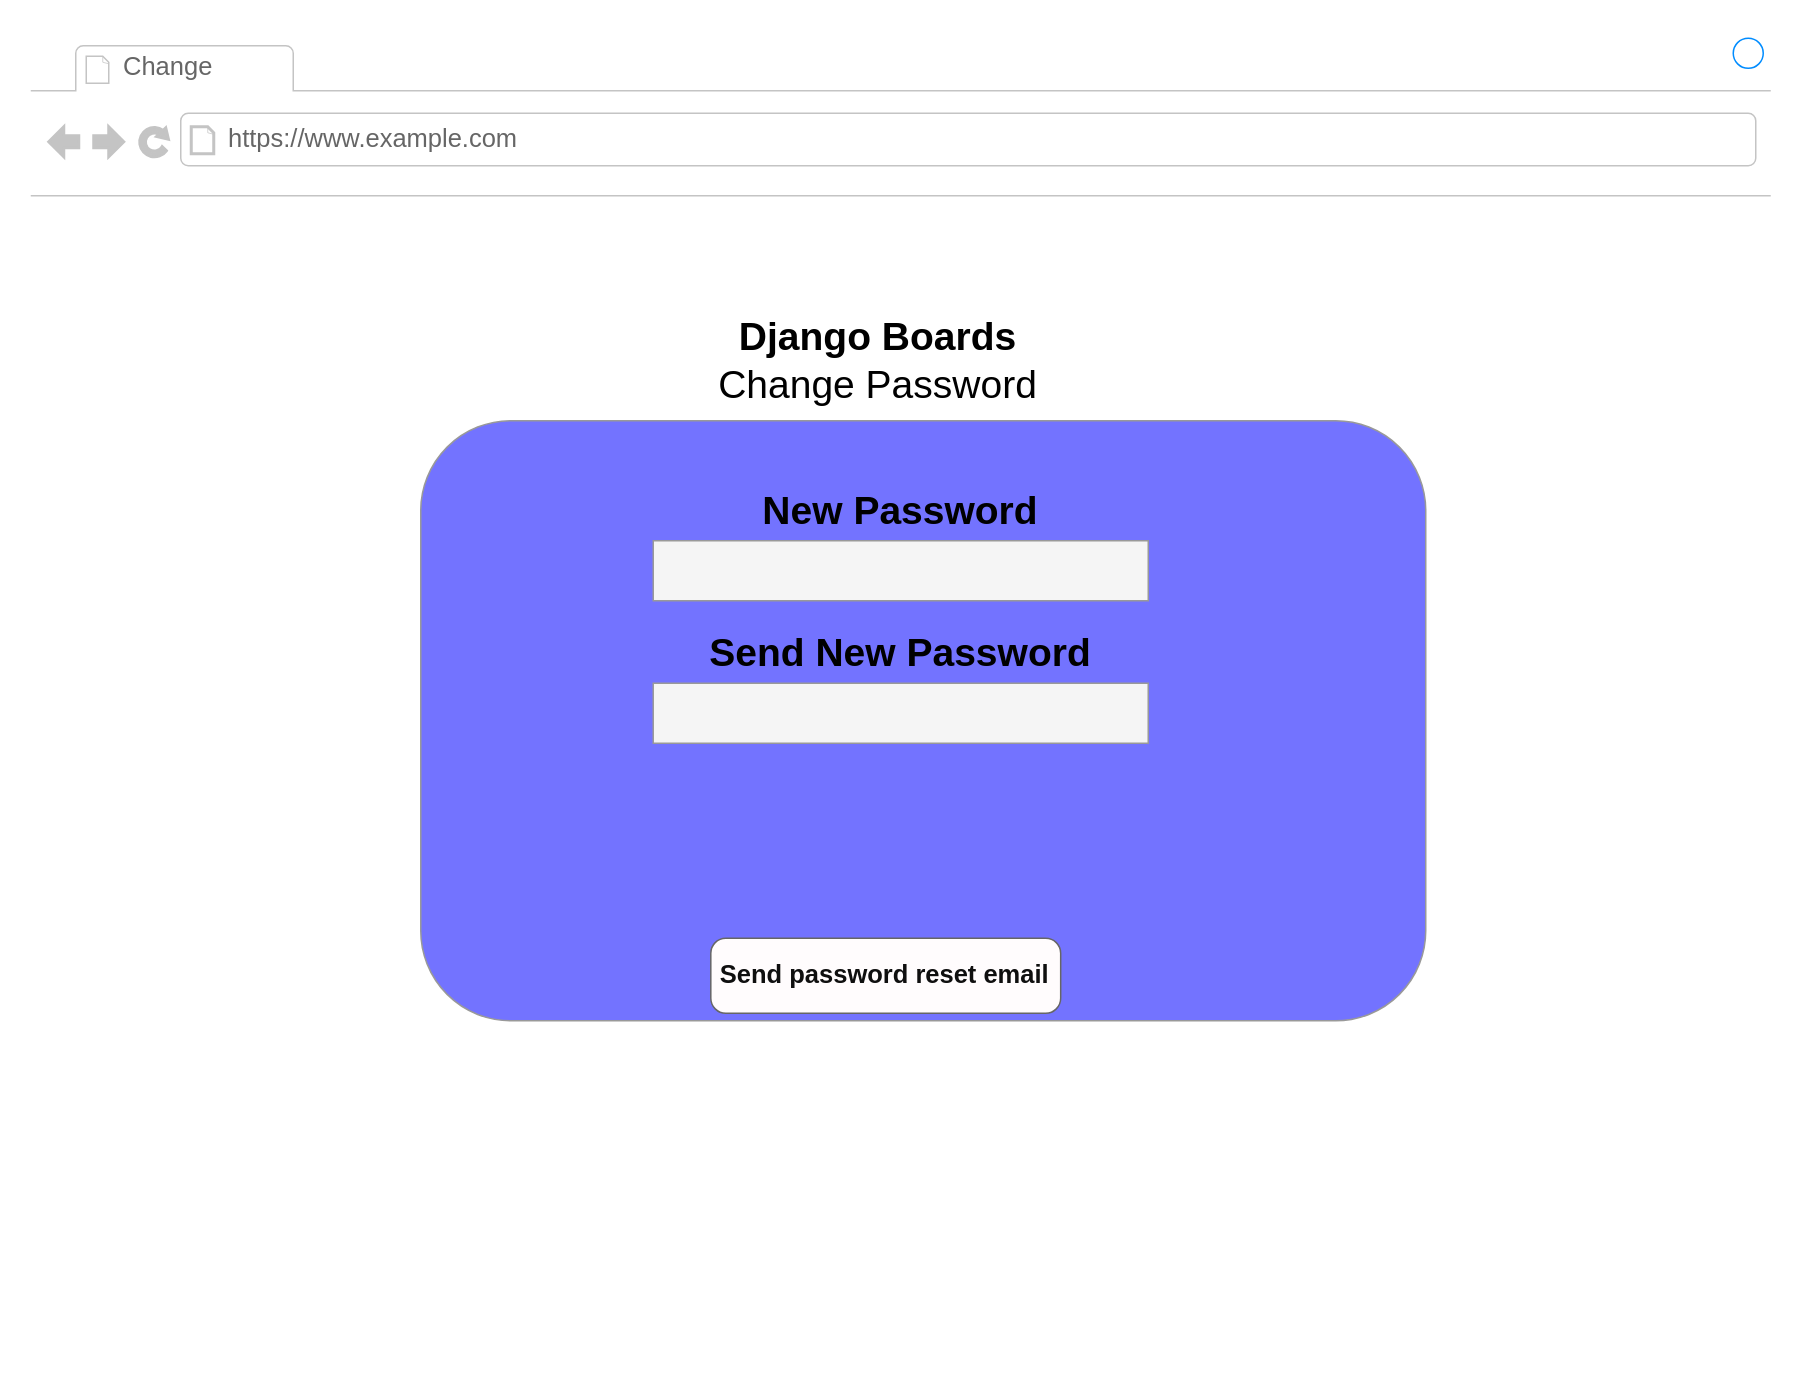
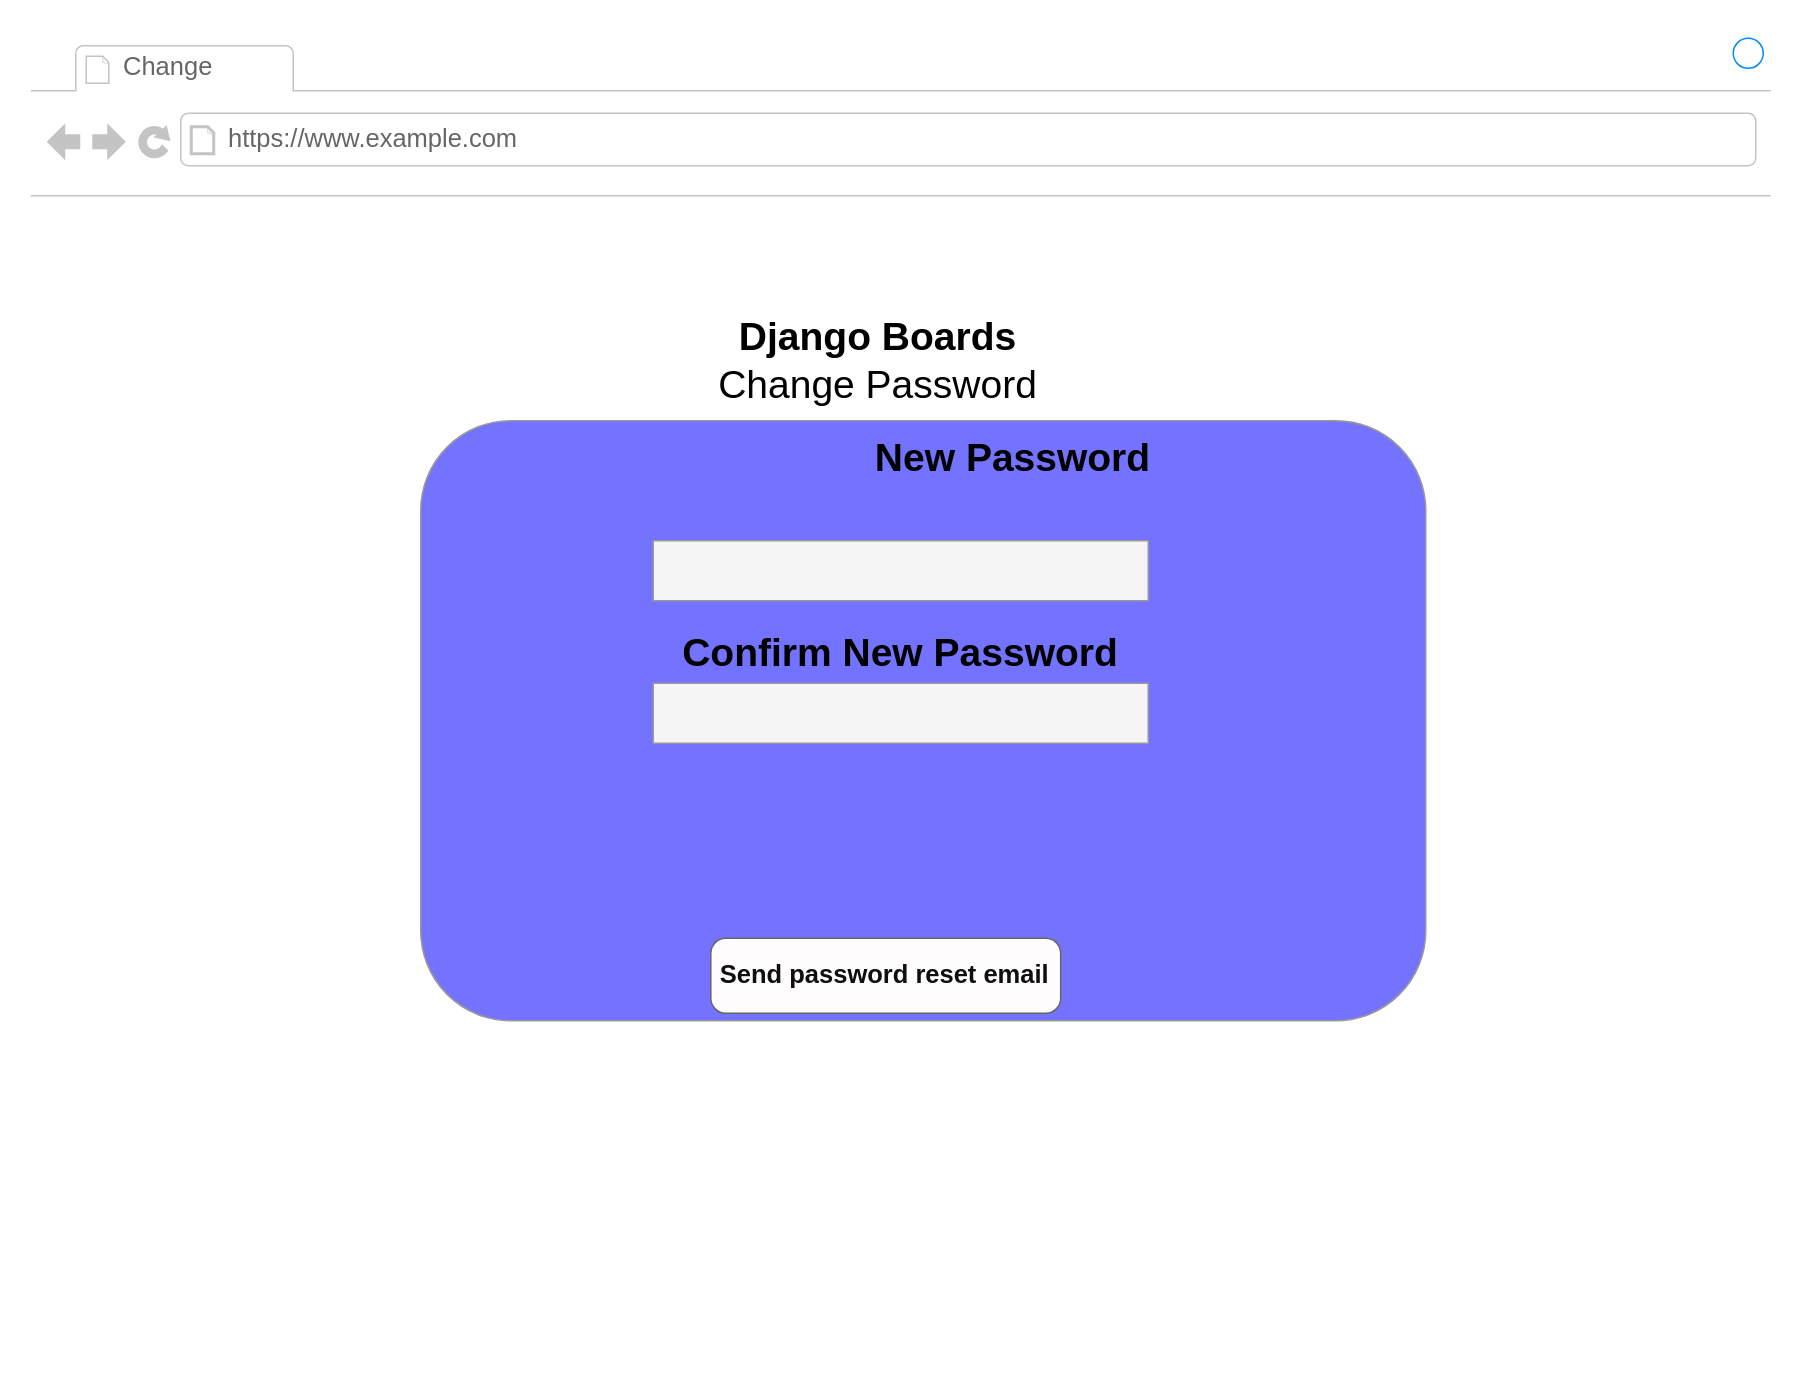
node "New Password": moved (901, 511) -> (1013, 458)
node "Send New Password": label "Send New Password" -> "Confirm New Password"
